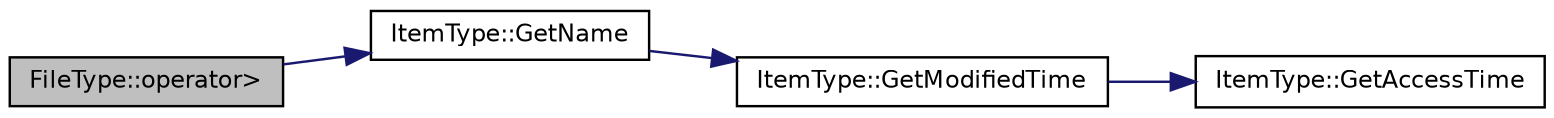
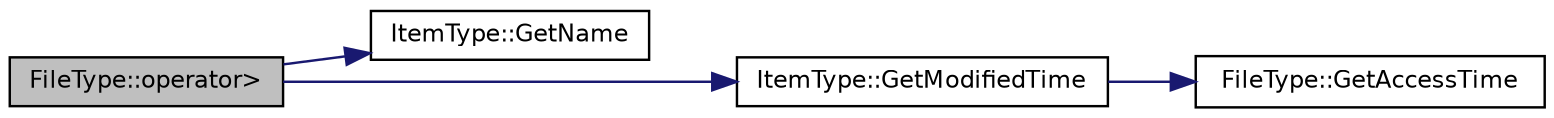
edge "ItemType::GetName" -> "ItemType::GetModifiedTime": now "FileType::operator>" -> "ItemType::GetModifiedTime"
node "ItemType::GetAccessTime": label "ItemType::GetAccessTime" -> "FileType::GetAccessTime"
